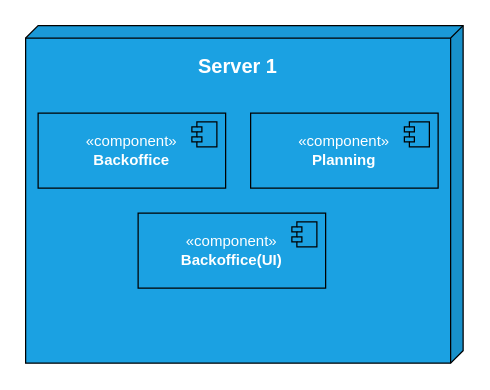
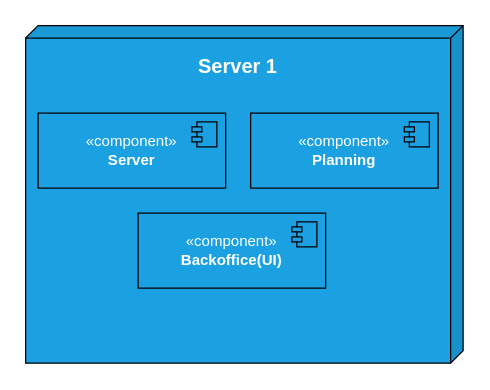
node "«component» Backoffice": label "«component» Backoffice" -> "«component» Server"
